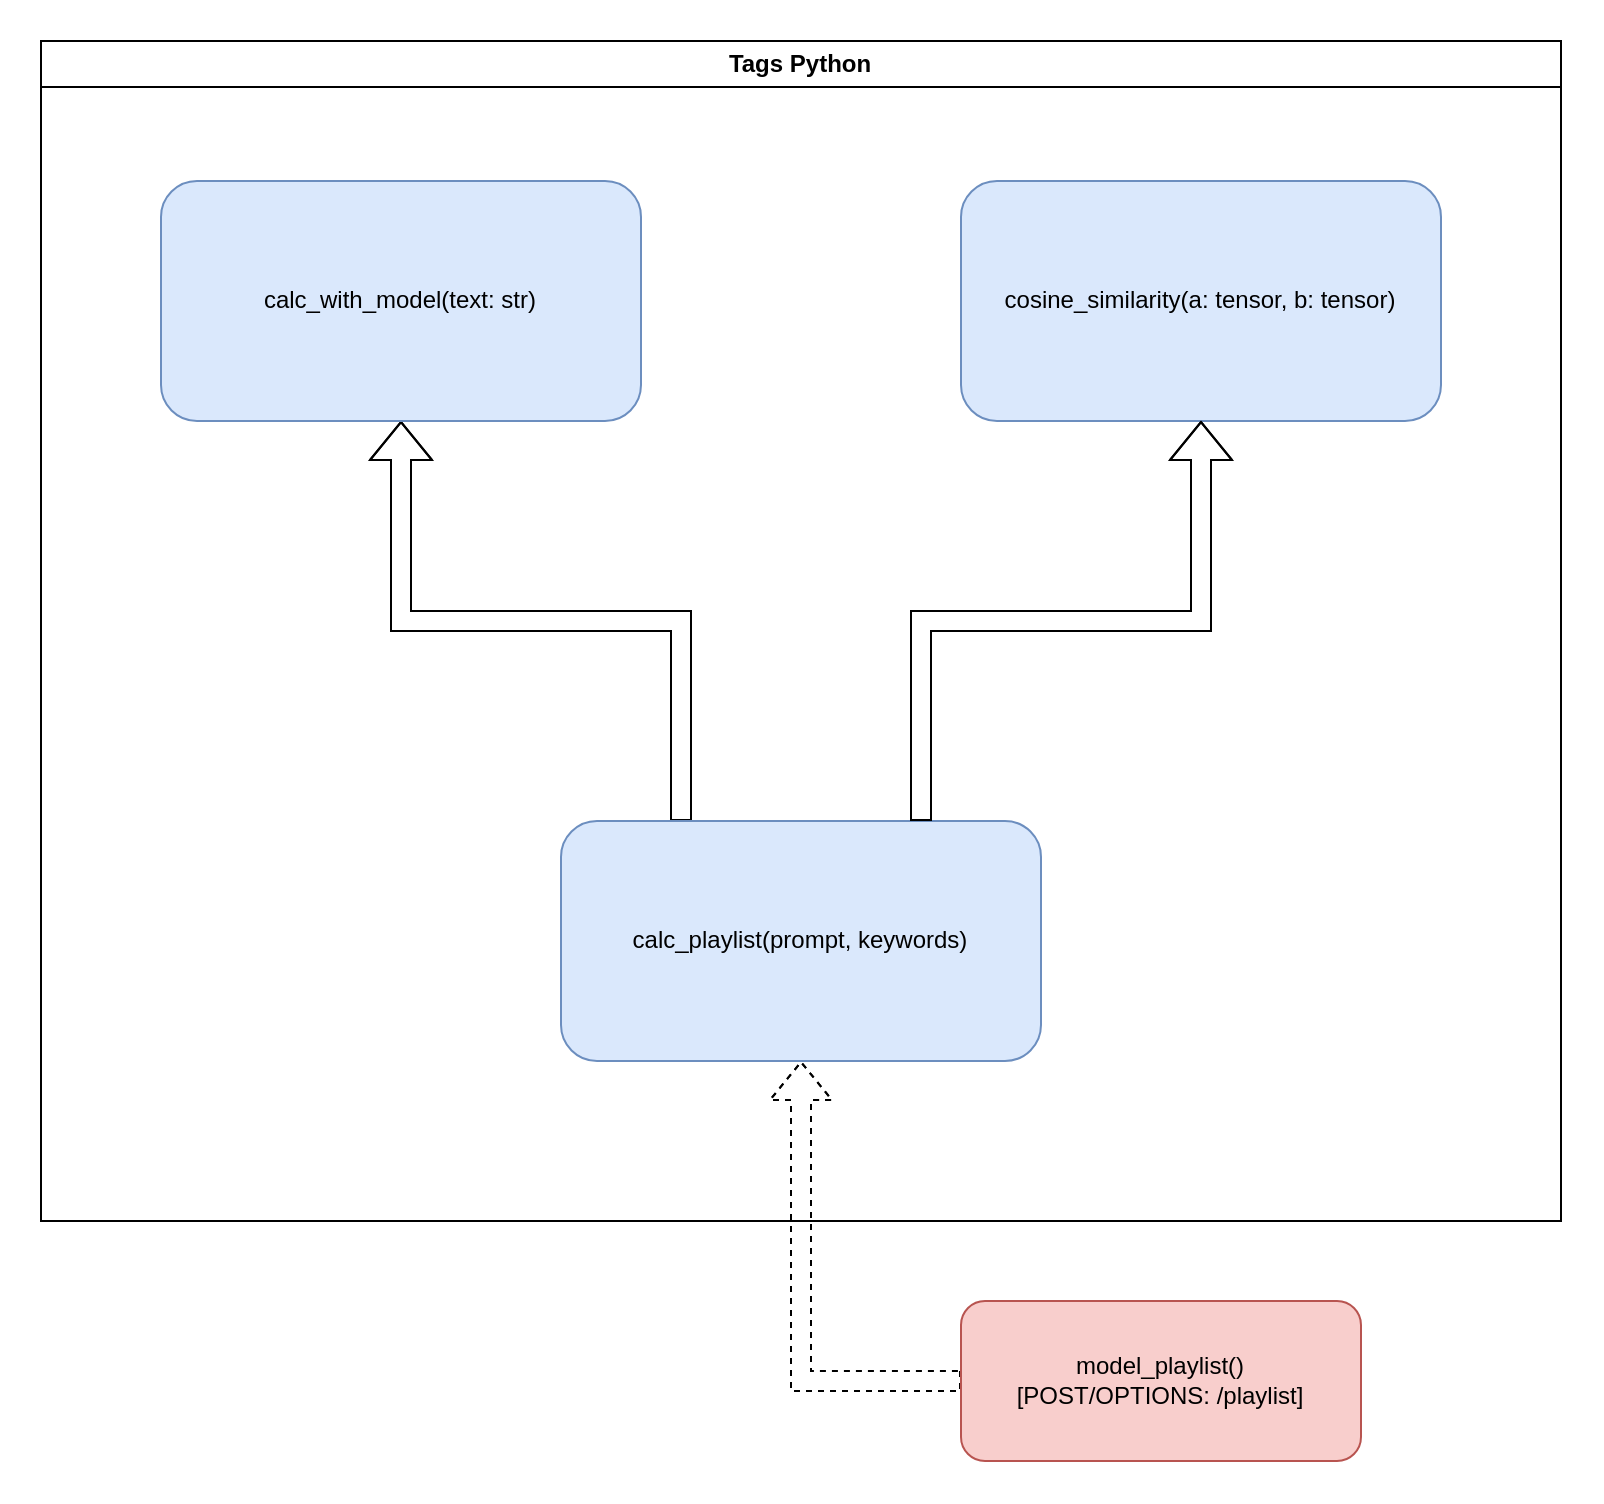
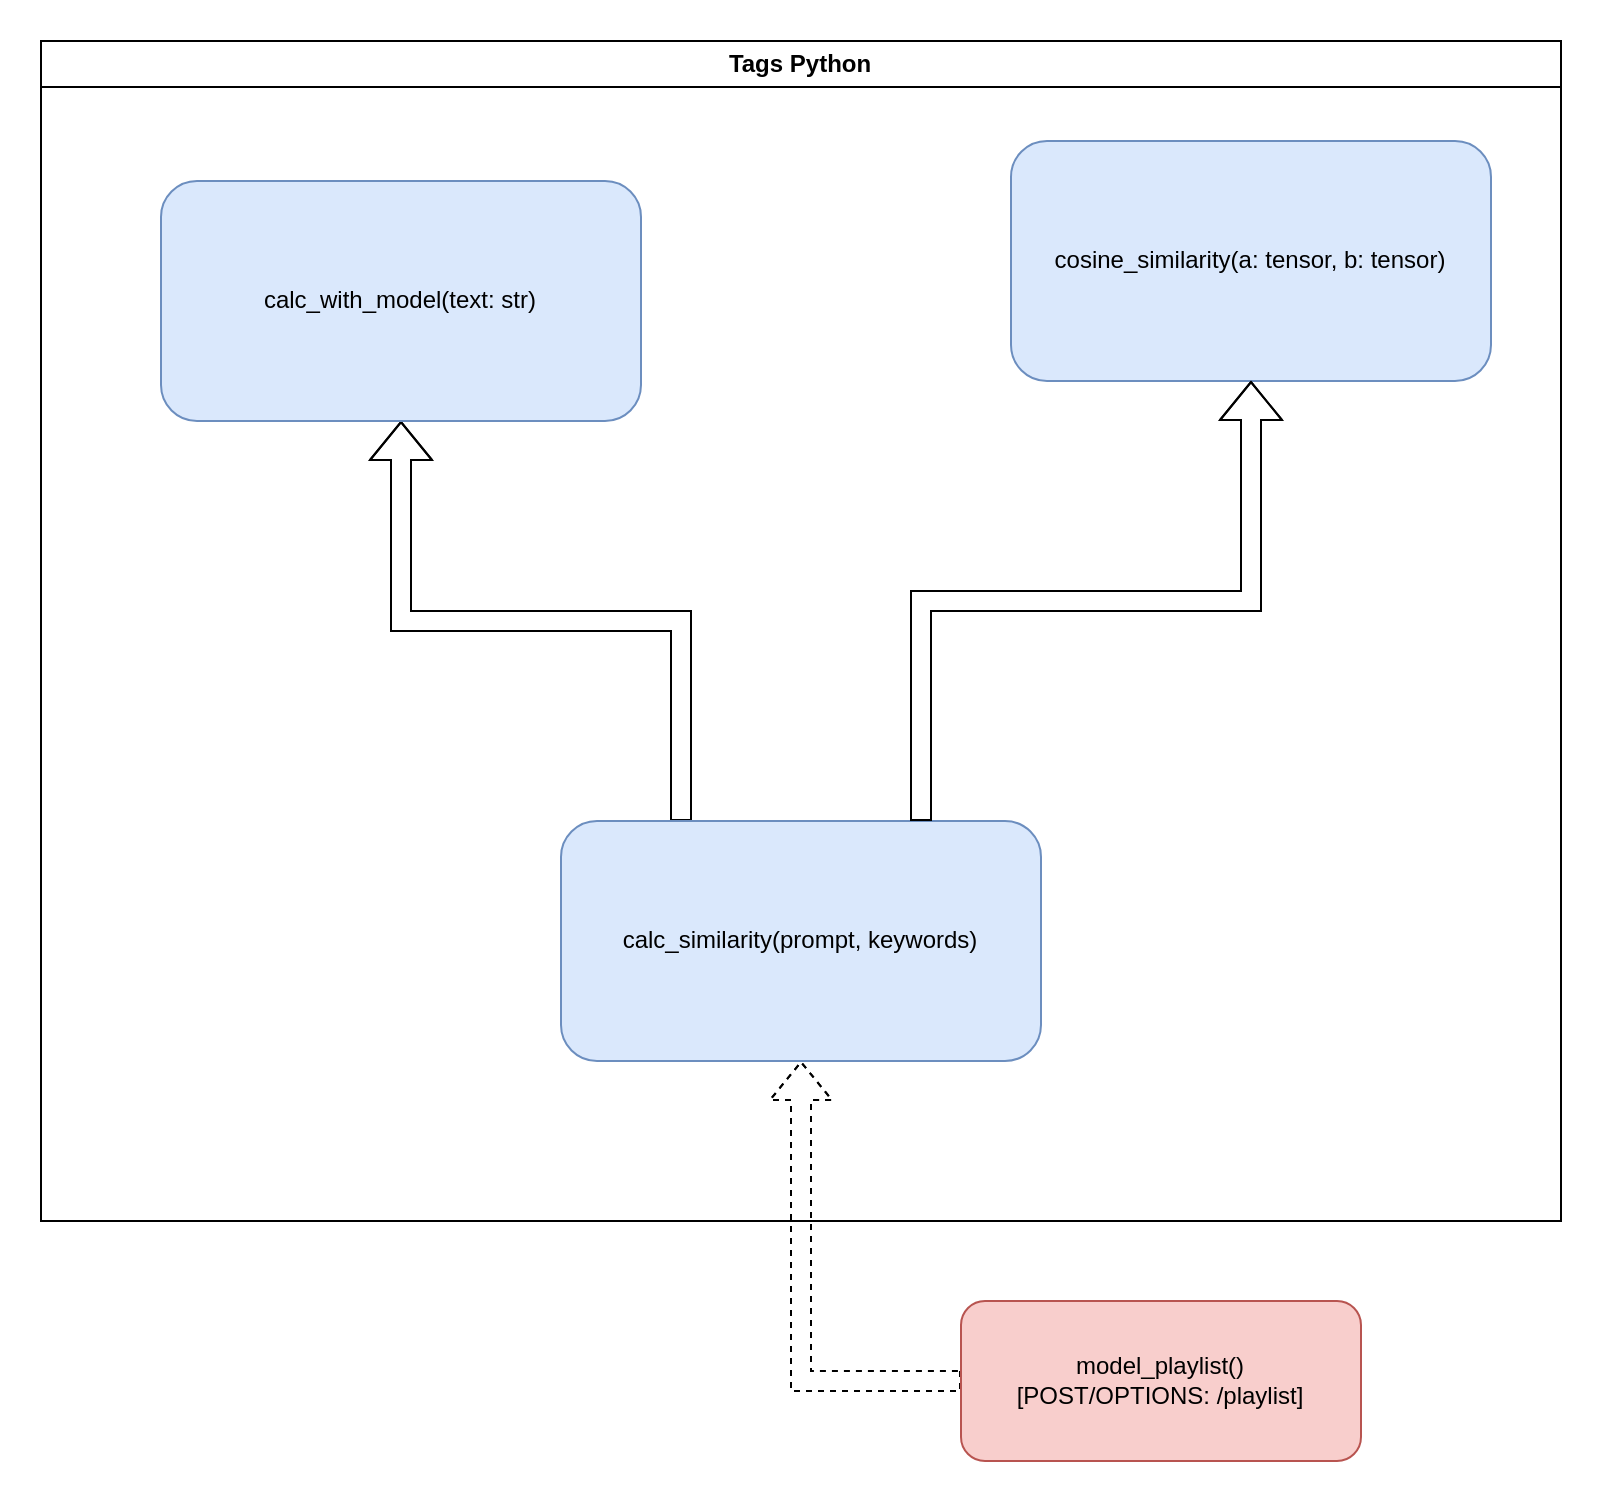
node "cosine_similarity(a: tensor, b: tensor)": moved (1201, 301) -> (1251, 261)
node "calc_playlist(prompt, keywords)": label "calc_playlist(prompt, keywords)" -> "calc_similarity(prompt, keywords)"
